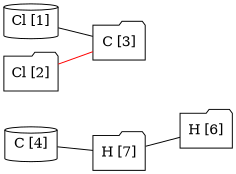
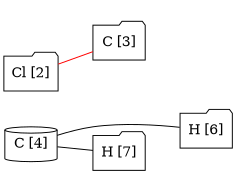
node "Cl [1]": removed
edge "H [6]" -- "H [7]": now "H [6]" -- "C [4]"
